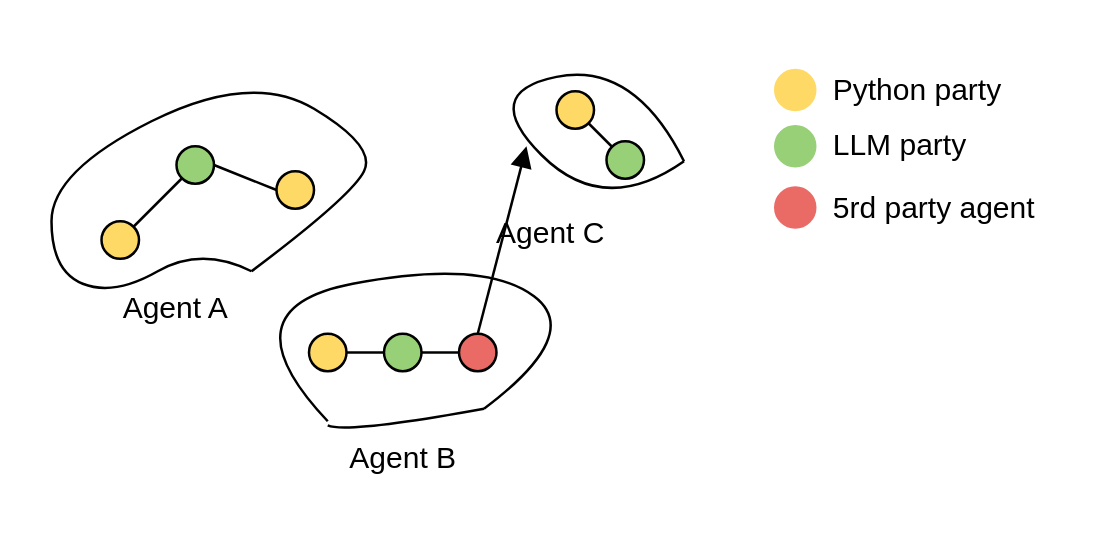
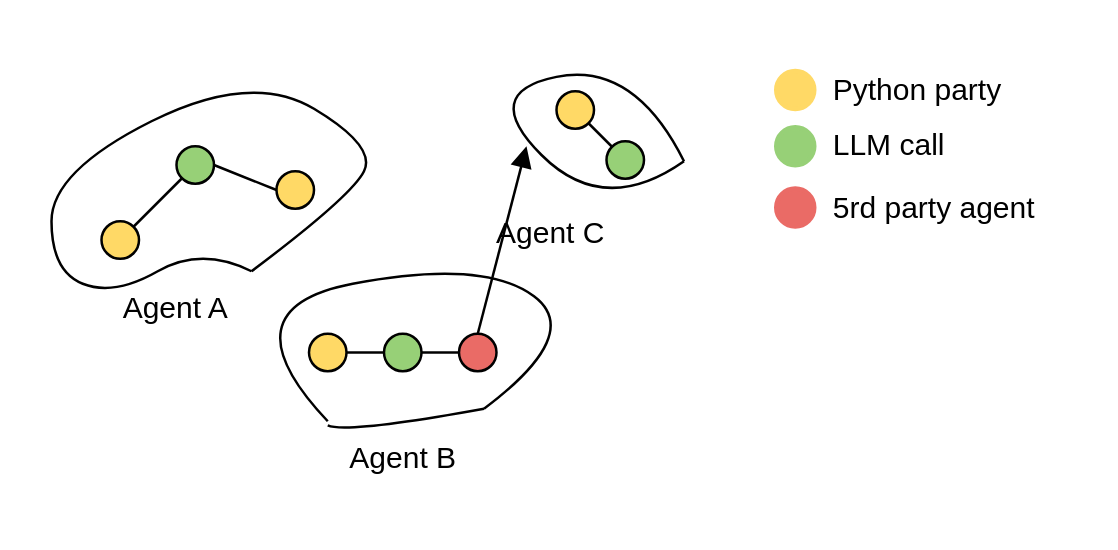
node "LLM party": label "LLM party" -> "LLM call"
